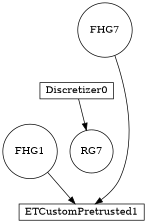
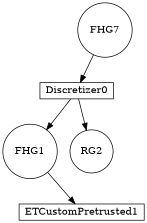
edge "Discretizer0" -> "FHG1": added
edge "FHG7" -> "ETCustomPretrusted1": now "FHG7" -> "Discretizer0"
node "RG7": label "RG7" -> "RG2"
